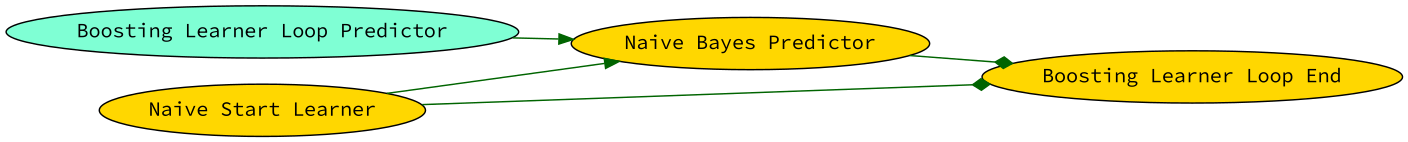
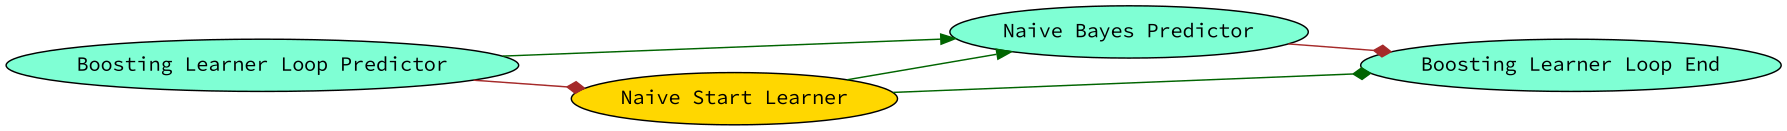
node "Naive Bayes Predictor": fillcolor gold -> aquamarine
edge "Naive Bayes Predictor" -> "Boosting Learner Loop End": color darkgreen -> brown
node "Boosting Learner Loop End": fillcolor gold -> aquamarine
edge "Boosting Learner Loop Predictor" -> "Naive Start Learner": added
